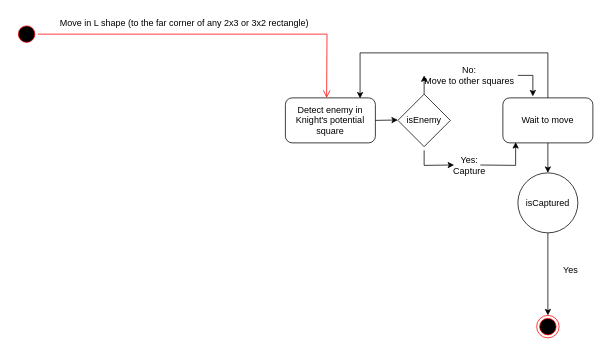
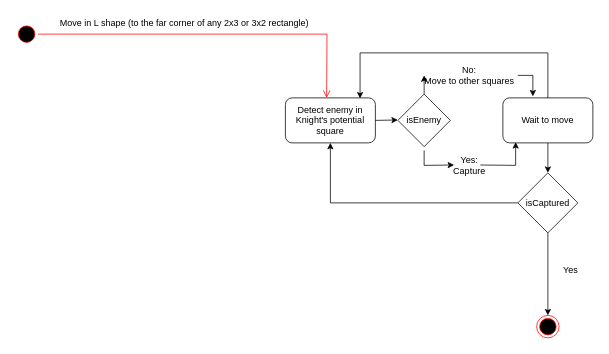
edge "isCaptured" -> "Detect enemy in Knight's potential square": added
node "isCaptured": shape ellipse -> diamond
